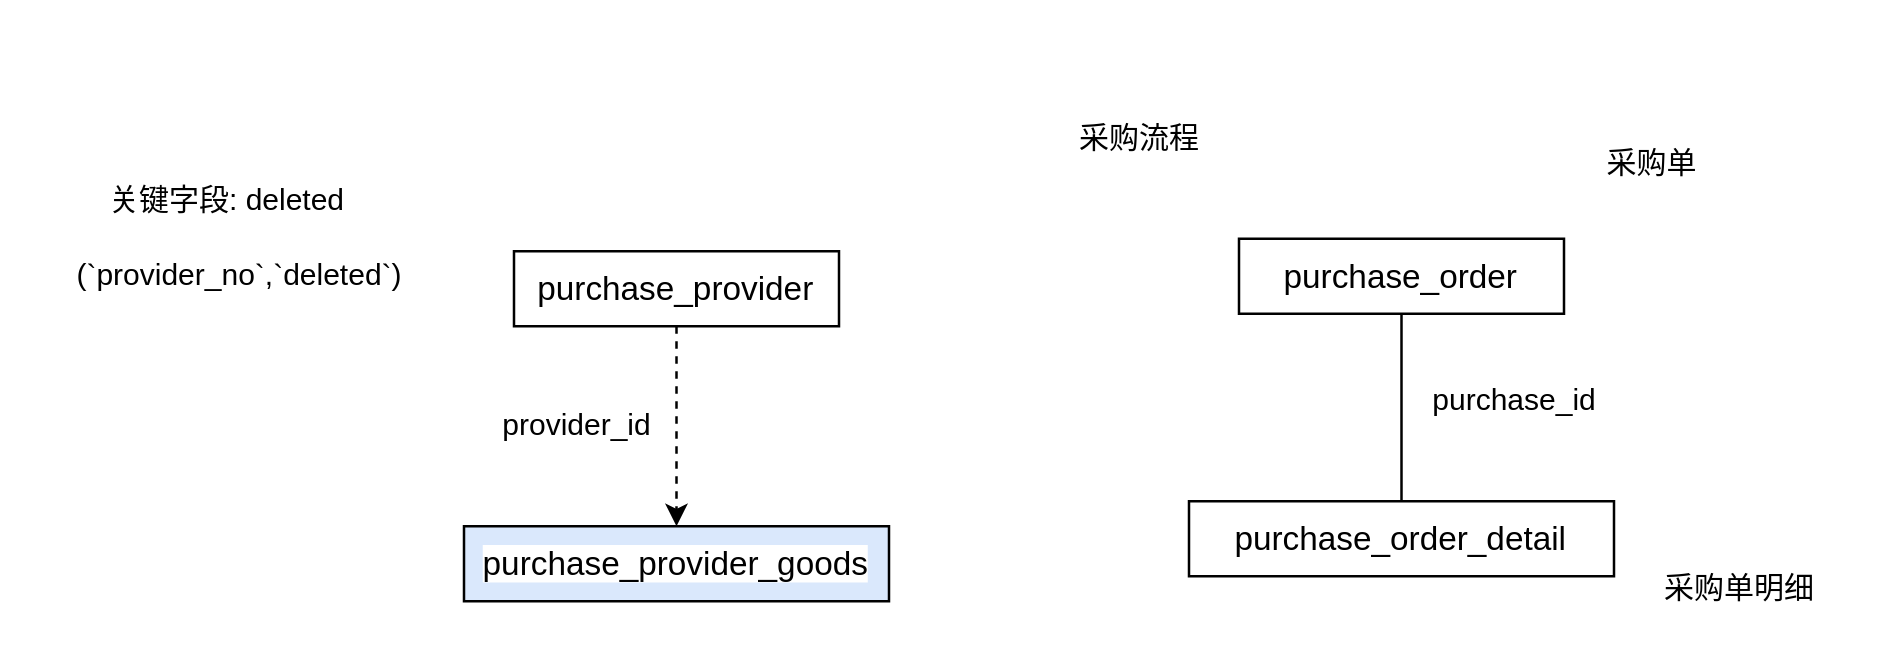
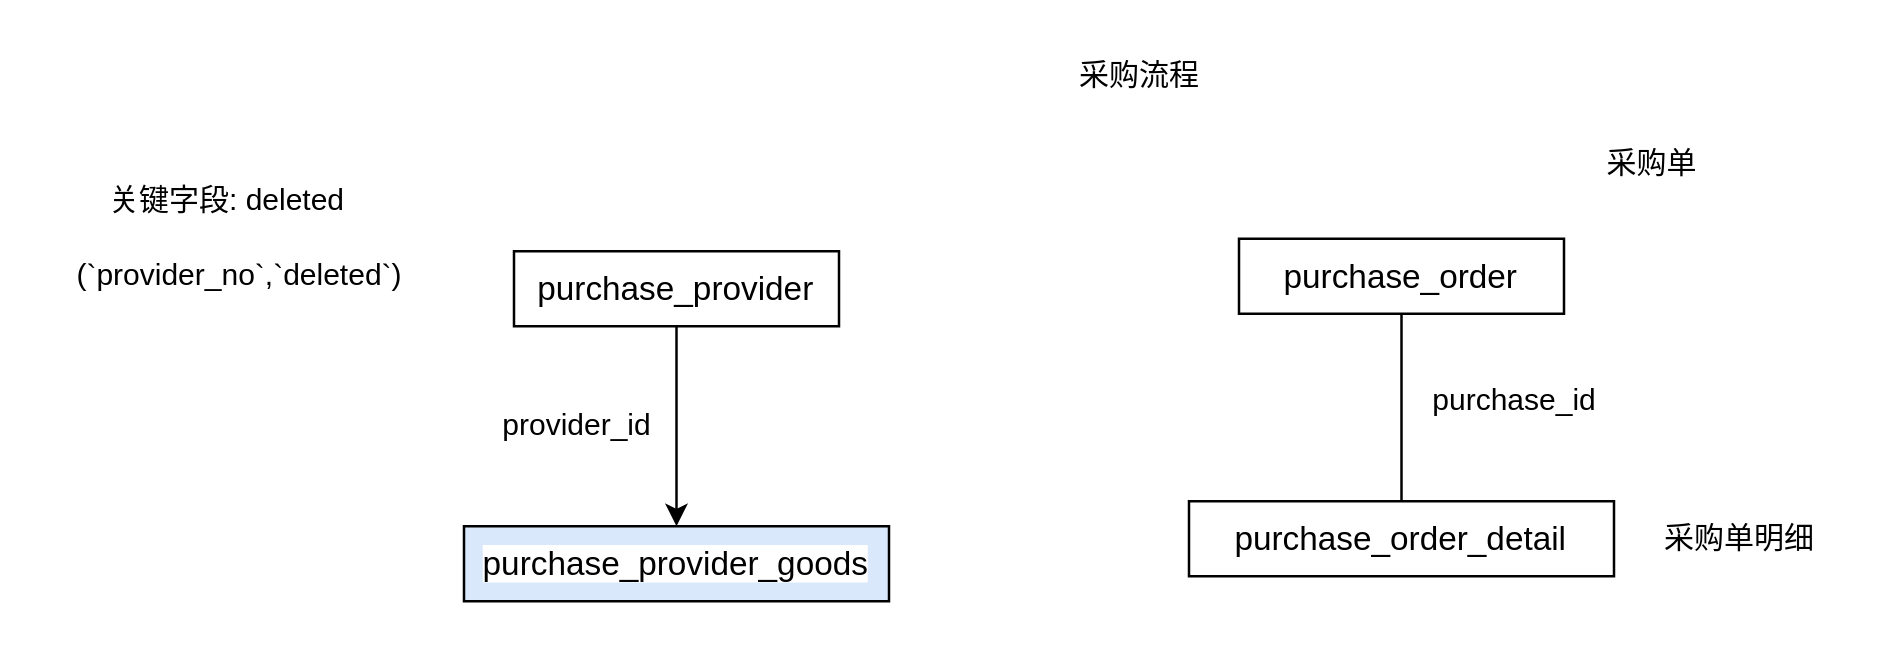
node "采购流程": moved (1139, 139) -> (1139, 76)
edge "purchase_provider" -> "purchase_provider_goods": style dashed -> solid
node "采购单明细": moved (1739, 589) -> (1739, 539)
